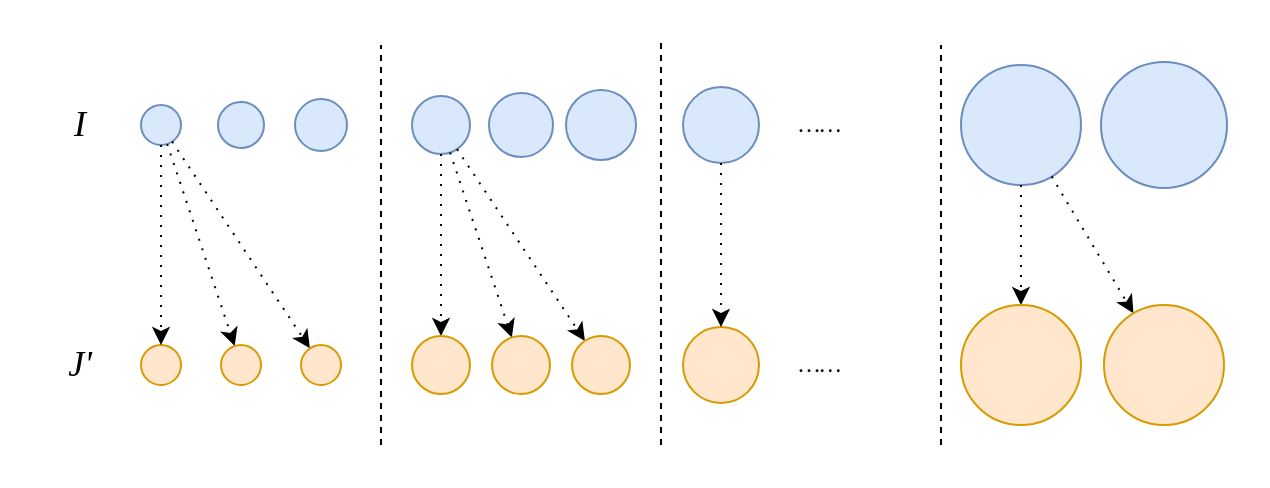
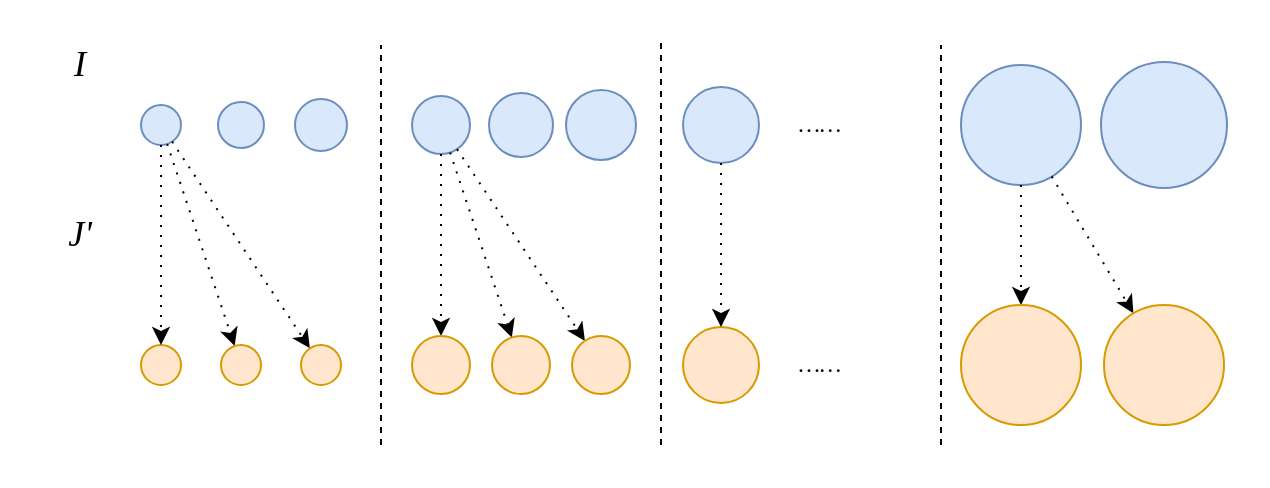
node "I": moved (81, 125) -> (81, 65)
node "J'": moved (81, 365) -> (81, 235)
